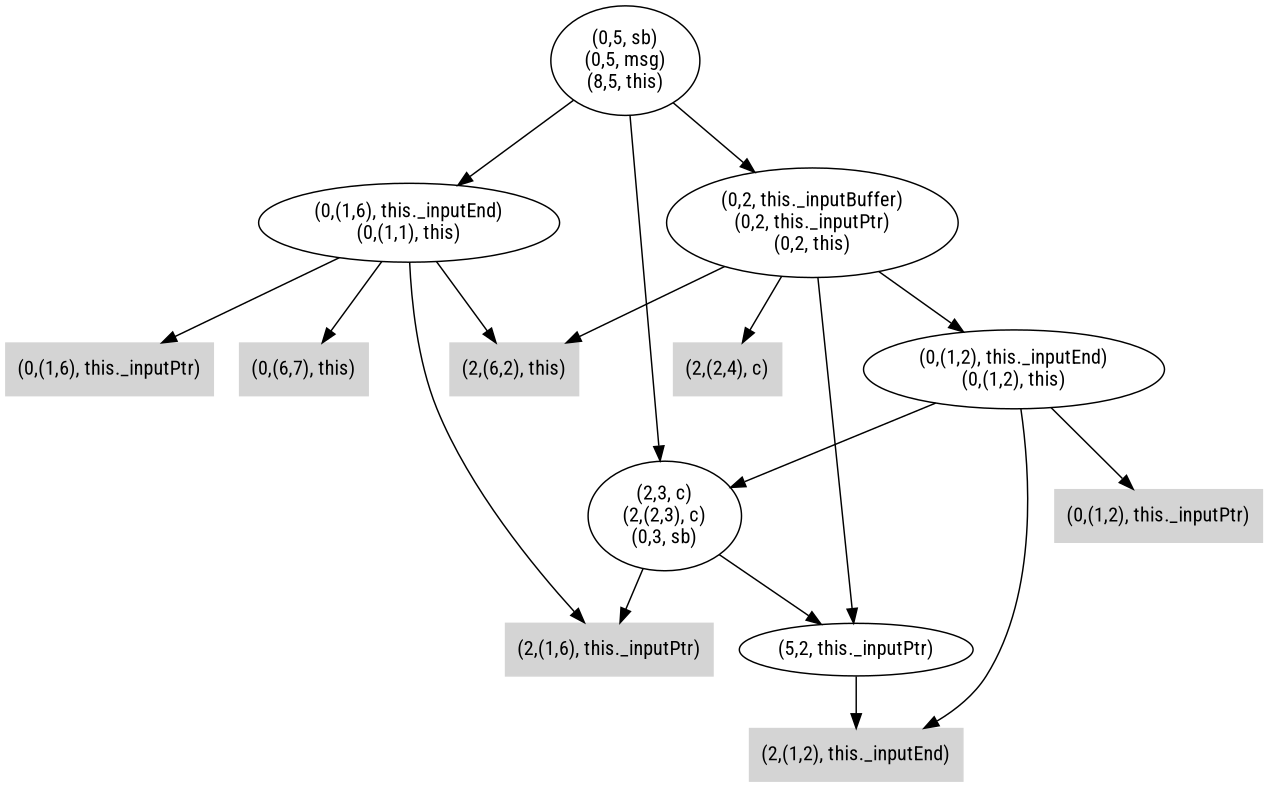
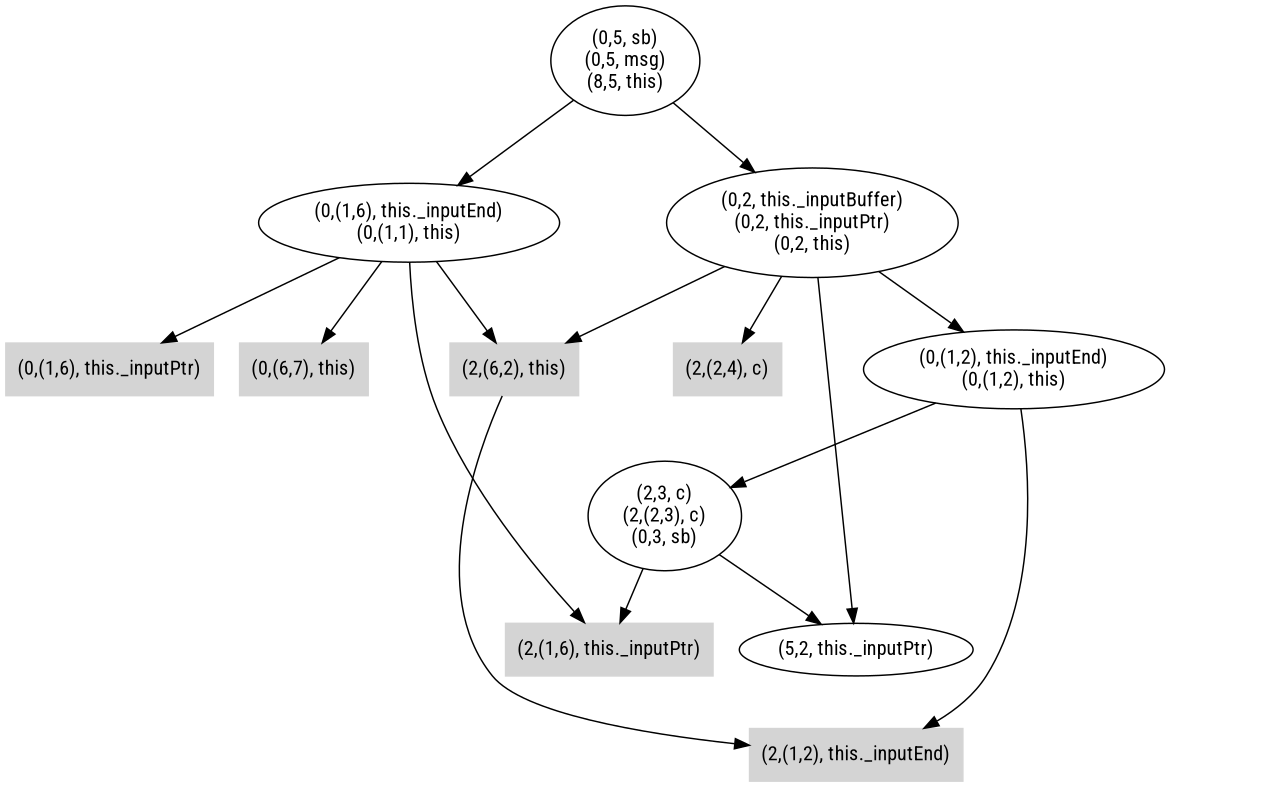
edge "(0,5, sb) (0,5, msg) (8,5, this)" -> "(2,3, c) (2,(2,3), c) (0,3, sb)": removed
node "(0,(1,2), this._inputPtr)": removed
edge "(5,2, this._inputPtr)" -> "(2,(1,2), this._inputEnd)": now "(2,(6,2), this)" -> "(2,(1,2), this._inputEnd)"
